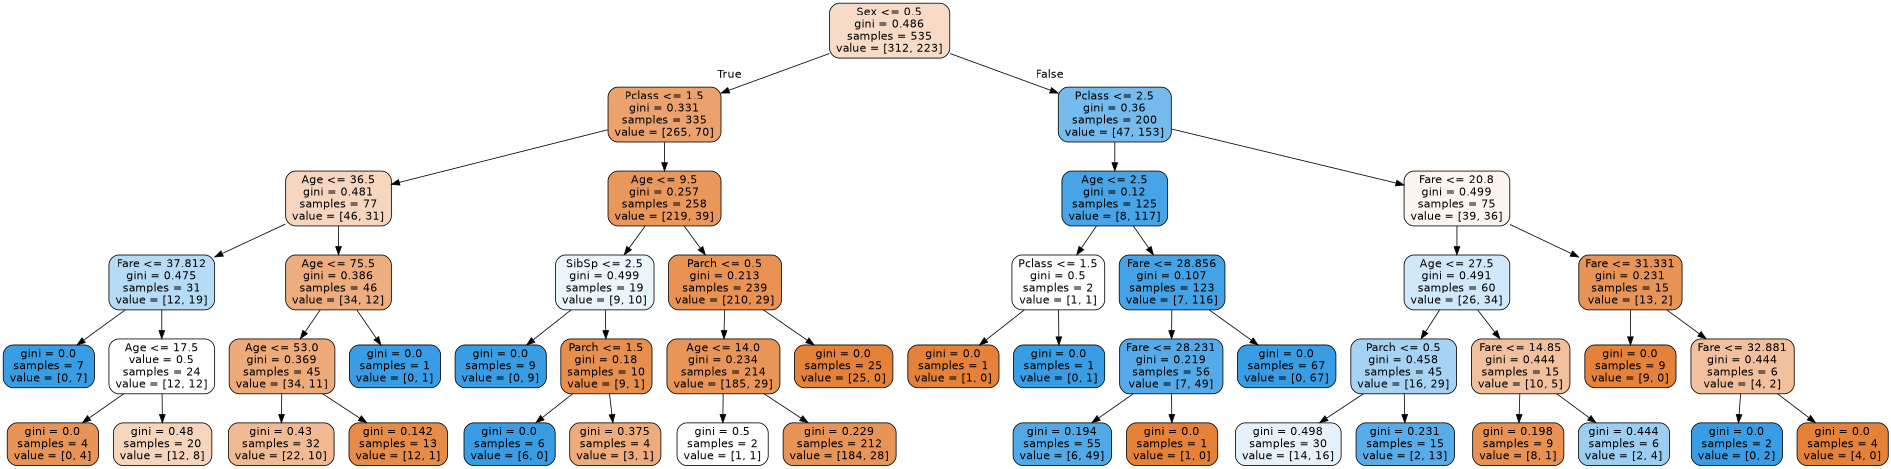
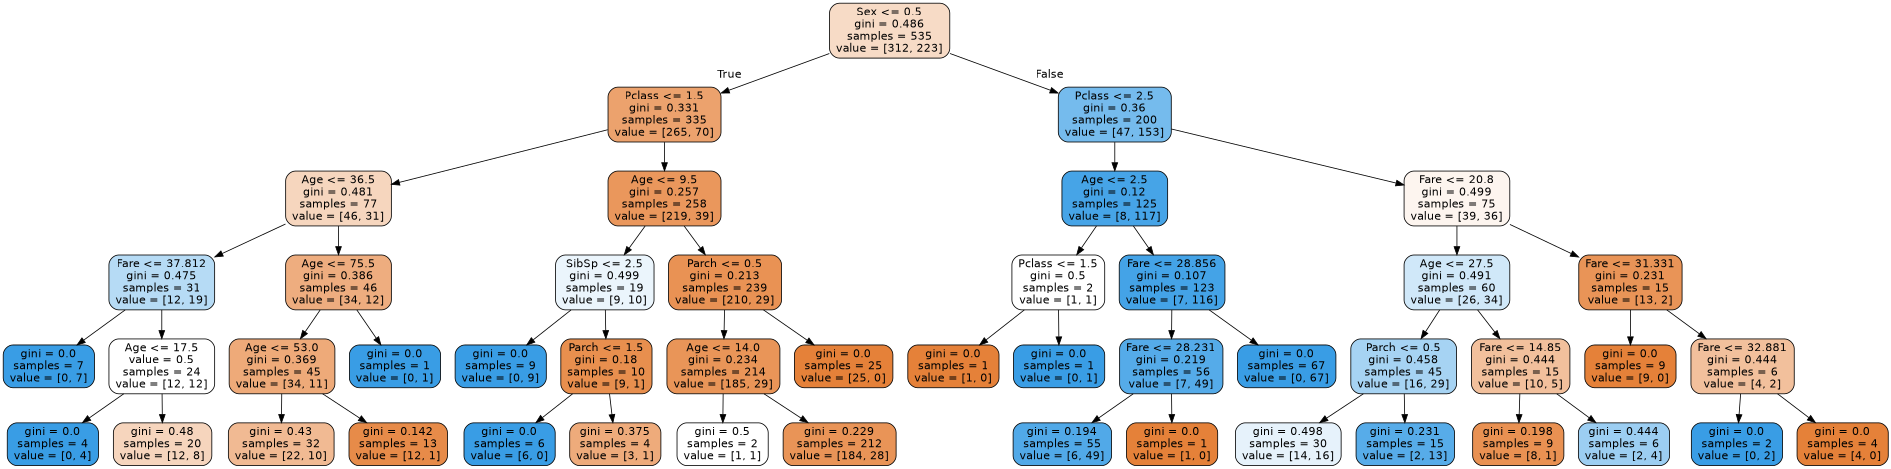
node "gini = 0.0 samples = 4 value = [0, 4]": fillcolor #e58139d8 -> #399de5ff
